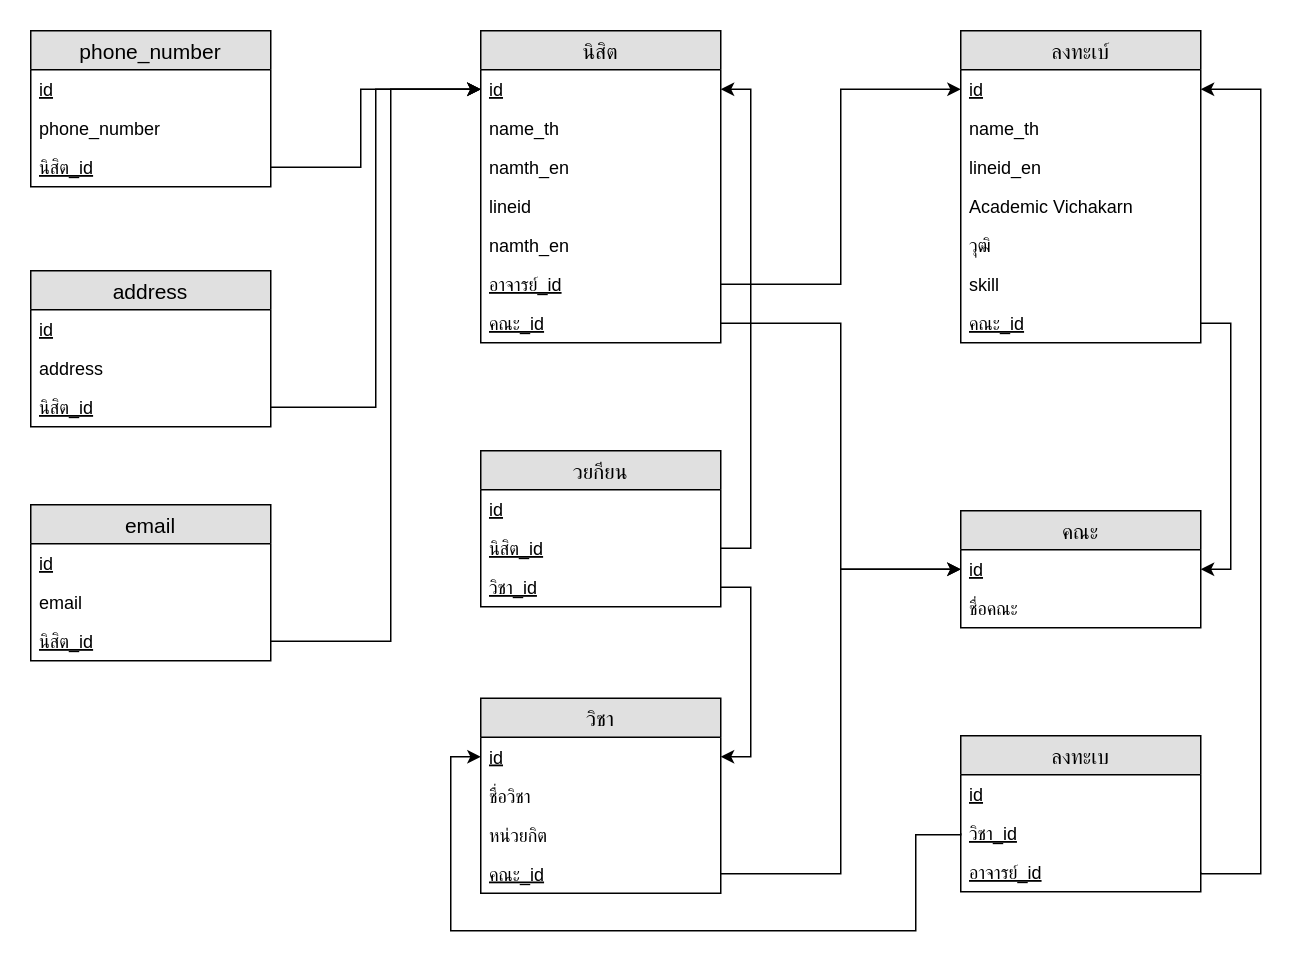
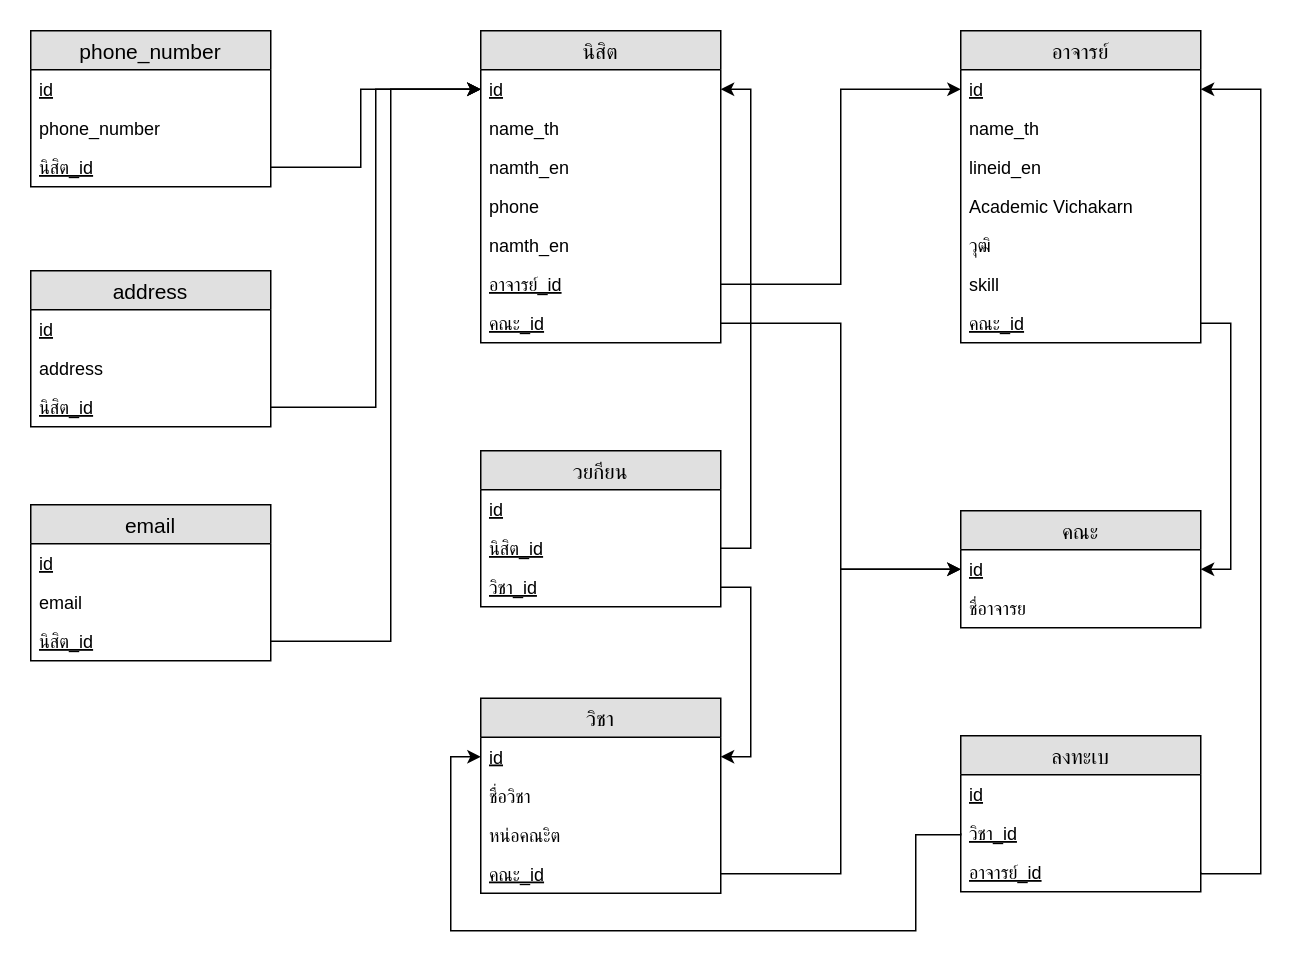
node "ลงทะเบ์": label "ลงทะเบ์" -> "อาจารย์"
node "lineid": label "lineid" -> "phone"
node "ชื่อคณะ": label "ชื่อคณะ" -> "ชื่อาจารย"
node "หน่วยกิต": label "หน่วยกิต" -> "หน่อคณะิต"
